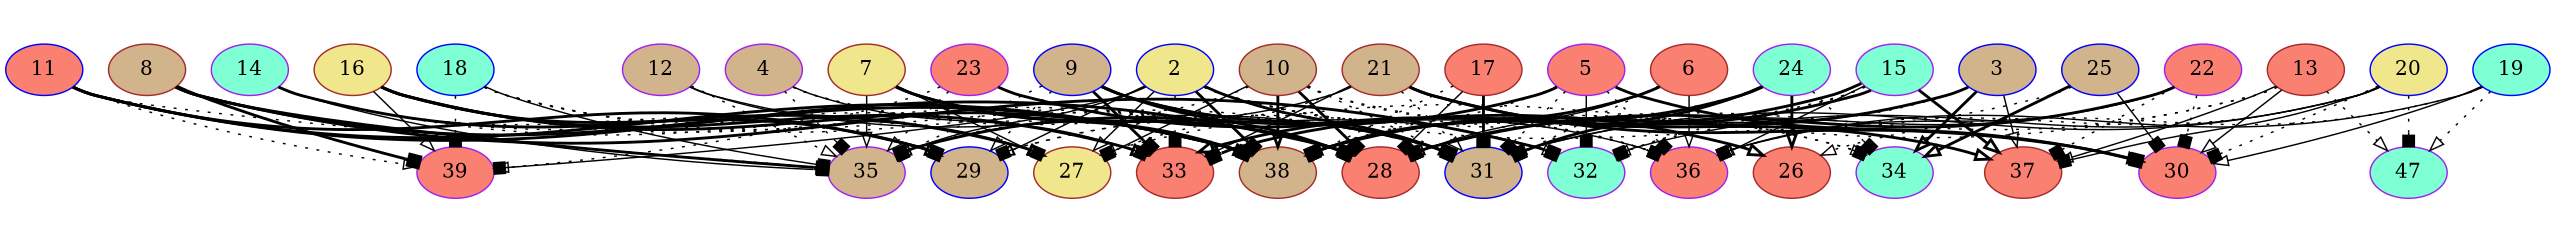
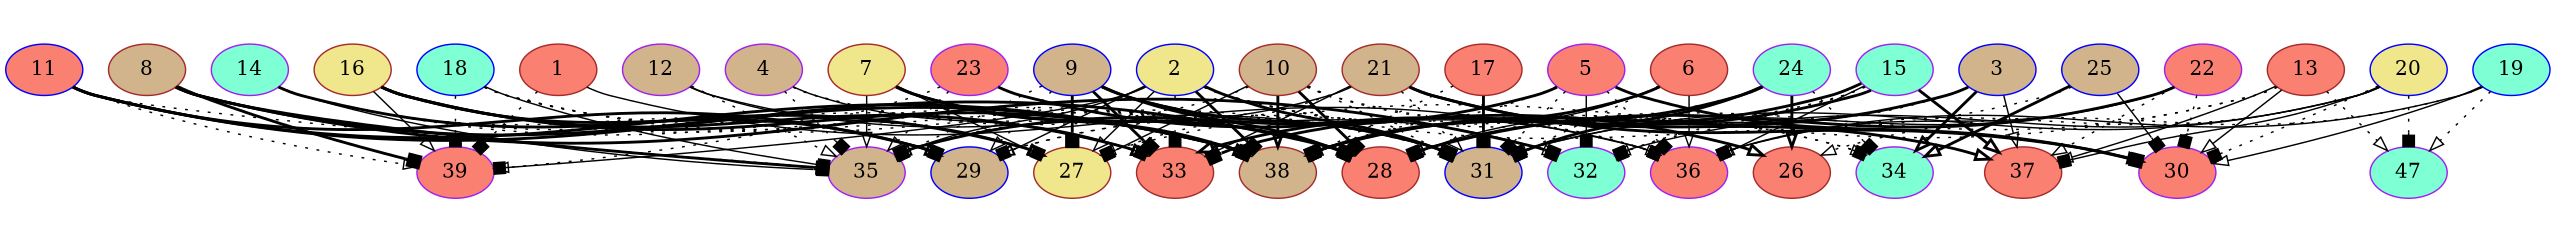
node "1": added
edge "9" -> "27": added
edge "17" -> "28": removed
edge "22" -> "37": arrowhead box -> onormal
